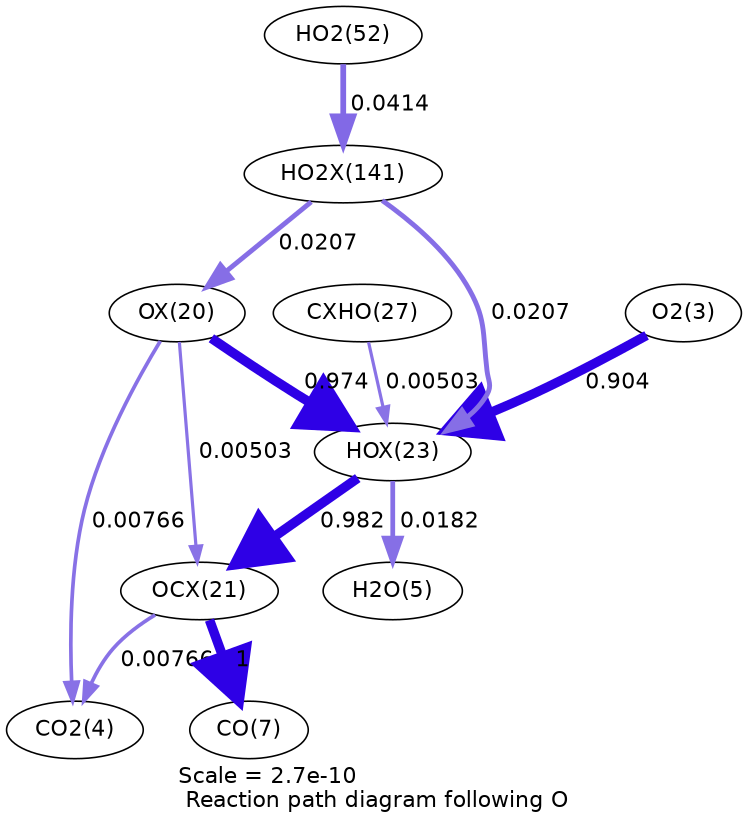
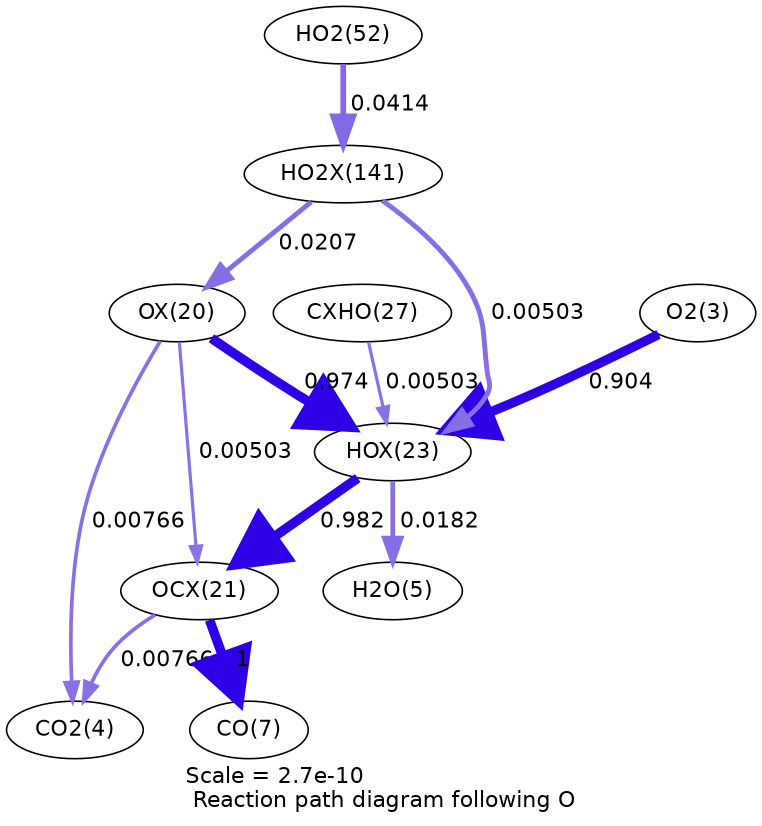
edge "HO2X(141)" -> "HOX(23)": label " 0.0207" -> " 0.00503"
